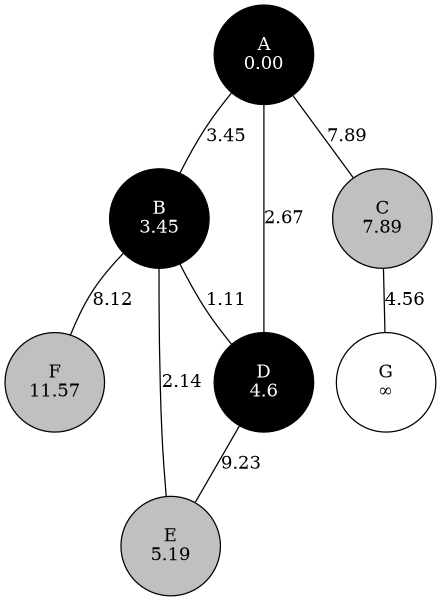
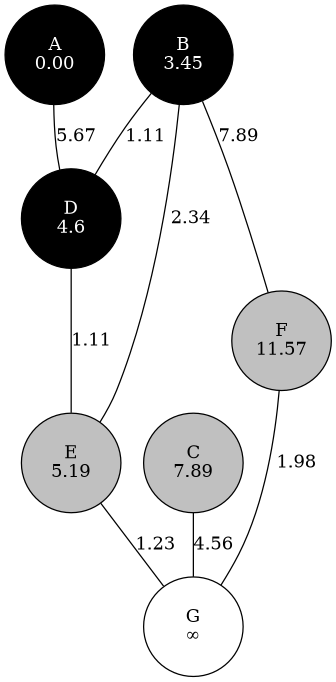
edge "A 0.00" -- "B 3.45": removed, label "3.45"
edge "A 0.00" -- "C 7.89": removed, label "7.89"
edge "A 0.00" -- "D 4.6": label "2.67" -> "5.67"
edge "B 3.45" -- "F 11.57": label "8.12" -> "7.89"
edge "B 3.45" -- "E 5.19": label "2.14" -> "2.34"
edge "D 4.6" -- "E 5.19": label "9.23" -> "1.11"
edge "F 11.57" -- "G ∞": added, label "1.98"
edge "E 5.19" -- "G ∞": added, label "1.23"
